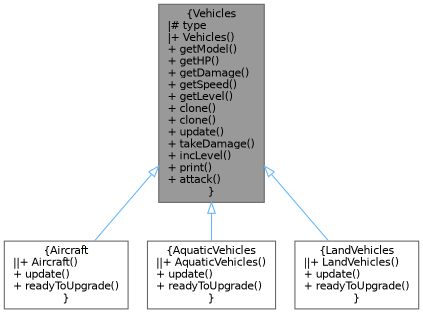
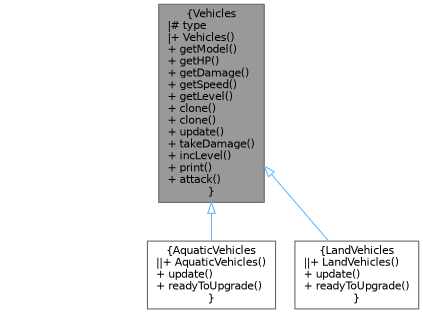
node "{Aircraft ||+ Aircraft() + update() + readyToUpgrade() }": removed
